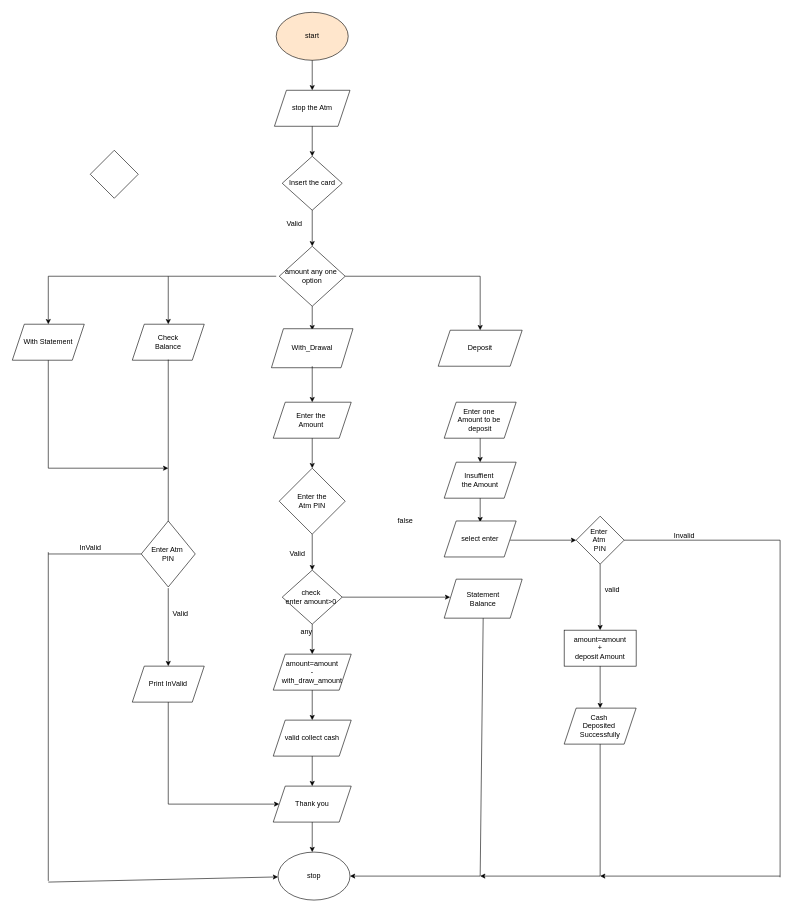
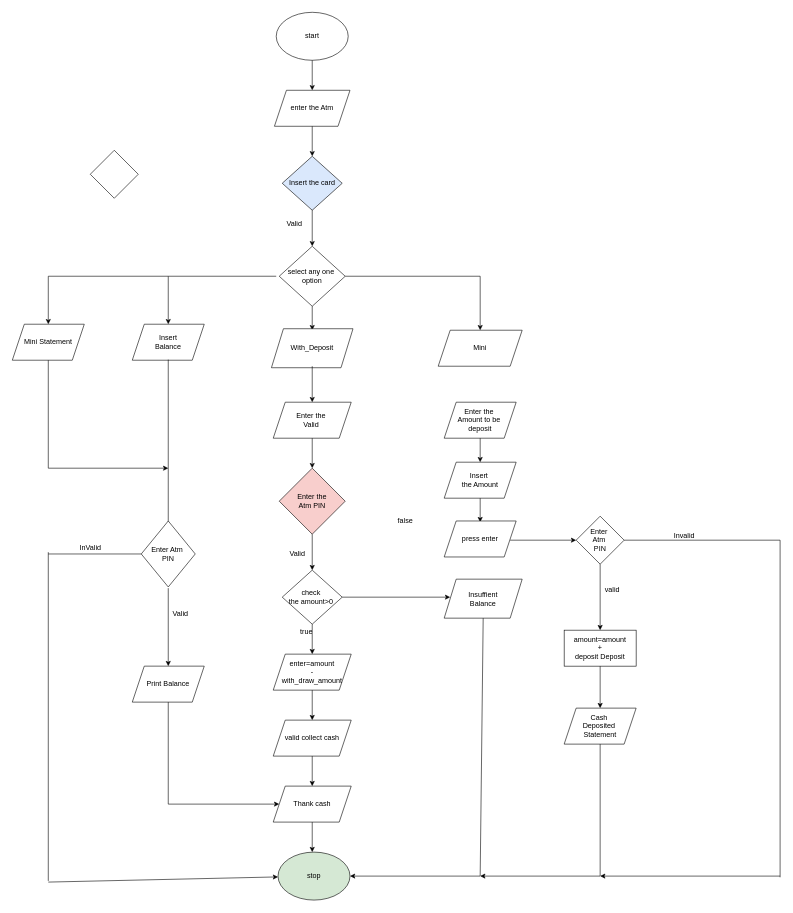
node "start": fillcolor #ffe6cc -> #ffffff
node "stop the Atm": label "stop the Atm" -> "enter the Atm"
node "Insert the card": fillcolor #ffffff -> #dae8fc
node "amount any one option": label "amount any one option" -> "select any one option"
node "With Statement": label "With Statement" -> "Mini Statement"
node "Check Balance": label "Check Balance" -> "Insert Balance"
node "With_Drawal": label "With_Drawal" -> "With_Deposit"
node "Deposit": label "Deposit" -> "Mini"
node "Enter the Amount": label "Enter the Amount" -> "Enter the Valid"
node "Enter one Amount to be deposit": label "Enter one Amount to be deposit" -> "Enter the Amount to be deposit"
node "Insuffient the Amount": label "Insuffient the Amount" -> "Insert the Amount"
node "Enter the Atm PIN": fillcolor #ffffff -> #f8cecc
node "select enter": label "select enter" -> "press enter"
node "check enter amount>0": label "check enter amount>0" -> "check the amount>0"
node "Statement Balance": label "Statement Balance" -> "Insuffient Balance"
node "any": label "any" -> "true"
node "amount=amount + deposit Amount": label "amount=amount + deposit Amount" -> "amount=amount + deposit Deposit"
node "amount=amount - with_draw_amount": label "amount=amount - with_draw_amount" -> "enter=amount - with_draw_amount"
node "Print InValid": label "Print InValid" -> "Print Balance"
node "Cash Deposited Successfully": label "Cash Deposited Successfully" -> "Cash Deposited Statement"
node "Thank you": label "Thank you" -> "Thank cash"
node "stop": fillcolor #ffffff -> #d5e8d4
